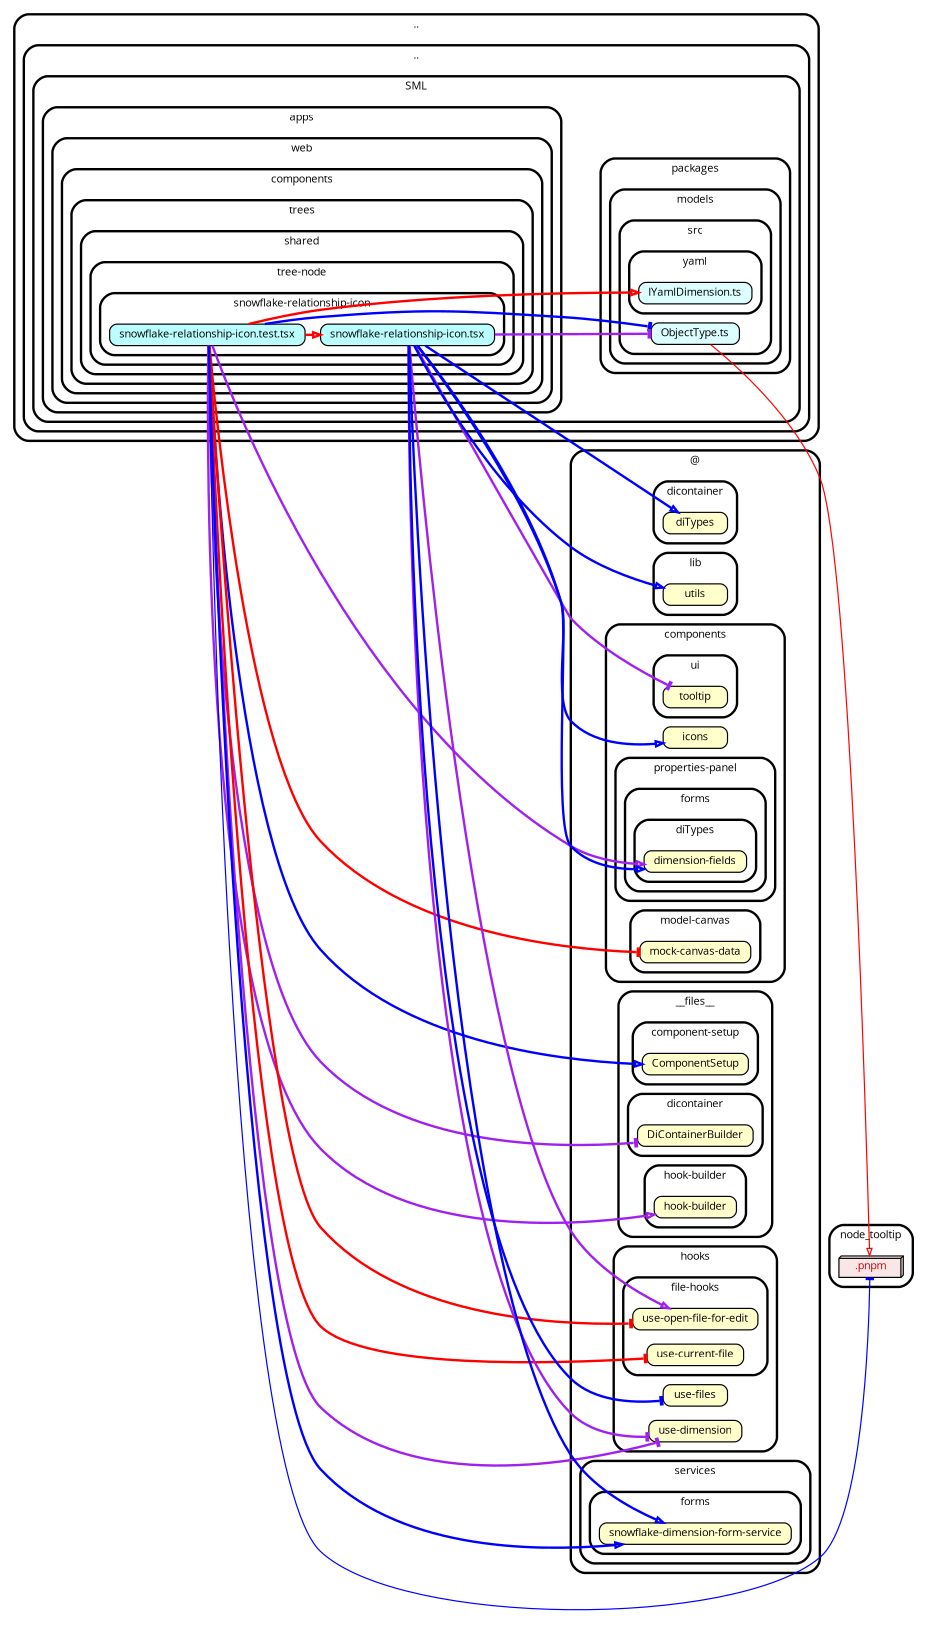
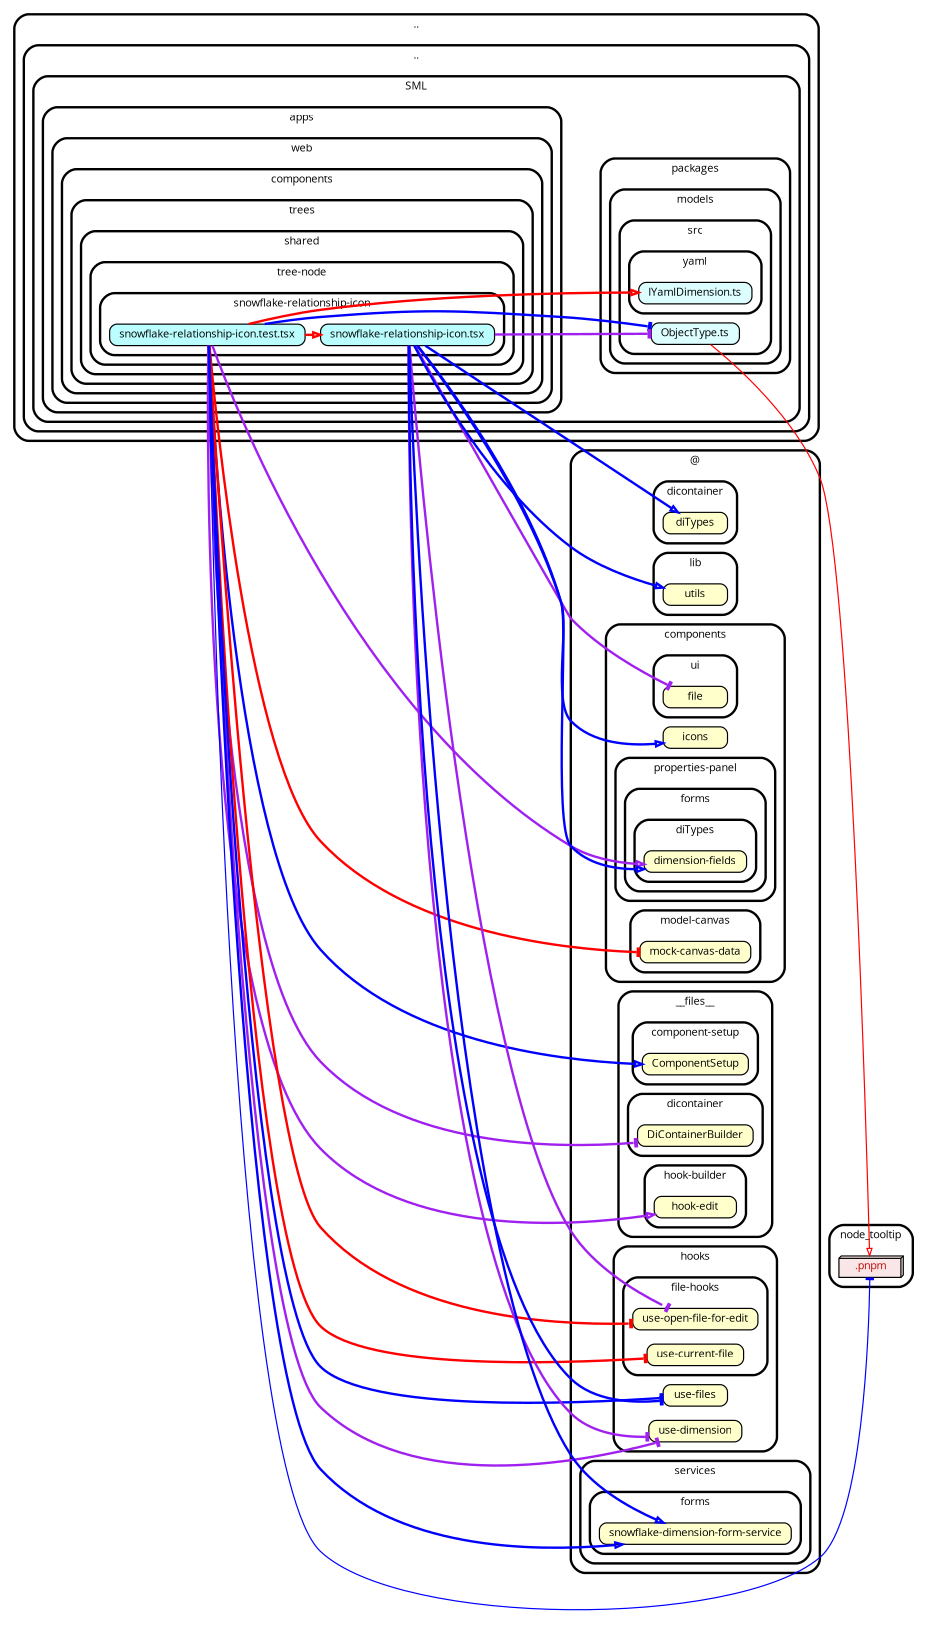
node "tooltip": label "tooltip" -> "file"
edge "snowflake-relationship-icon.tsx" -> "use-open-file-for-edit": arrowhead onormal -> tee
node "hook-builder": label "hook-builder" -> "hook-edit"
edge "snowflake-relationship-icon.test.tsx" -> "use-files": added
